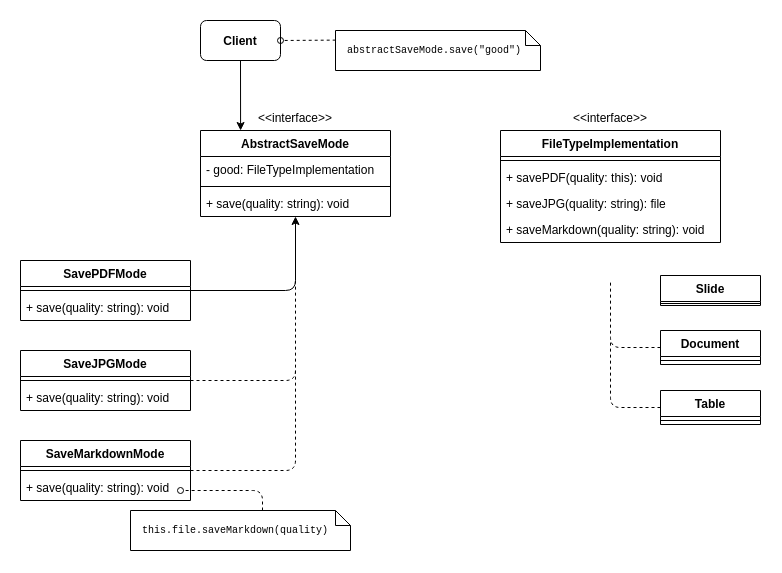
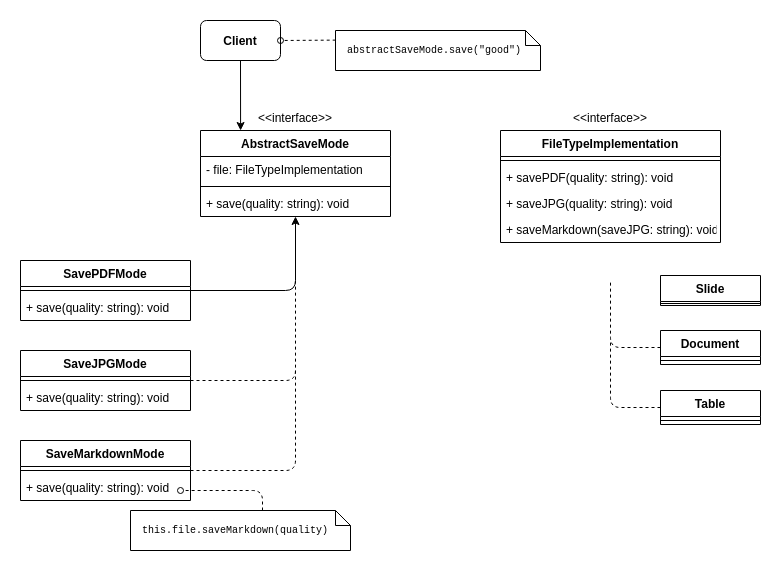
node "- good: FileTypeImplementation": label "- good: FileTypeImplementation" -> "- file: FileTypeImplementation"
node "+ savePDF(quality: this): void": label "+ savePDF(quality: this): void" -> "+ savePDF(quality: string): void"
node "+ saveJPG(quality: string): file": label "+ saveJPG(quality: string): file" -> "+ saveJPG(quality: string): void"
node "+ saveMarkdown(quality: string): void": label "+ saveMarkdown(quality: string): void" -> "+ saveMarkdown(saveJPG: string): void"
